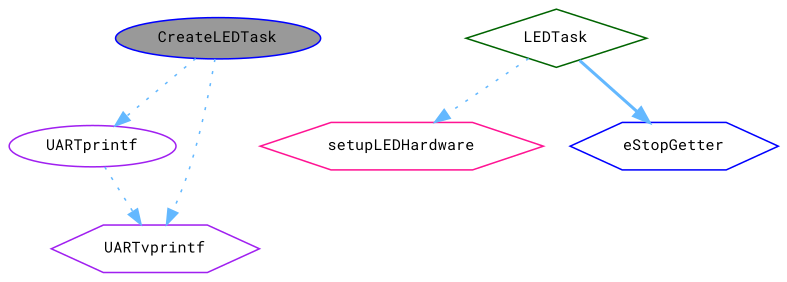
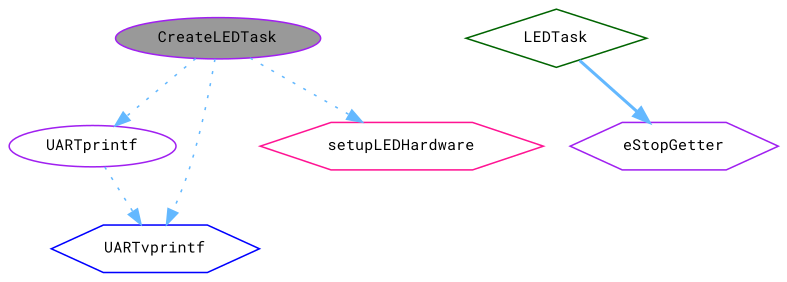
node "CreateLEDTask": color blue -> purple
edge "LEDTask" -> "setupLEDHardware": now "CreateLEDTask" -> "setupLEDHardware"
node "eStopGetter": color blue -> purple
node "UARTvprintf": color purple -> blue
